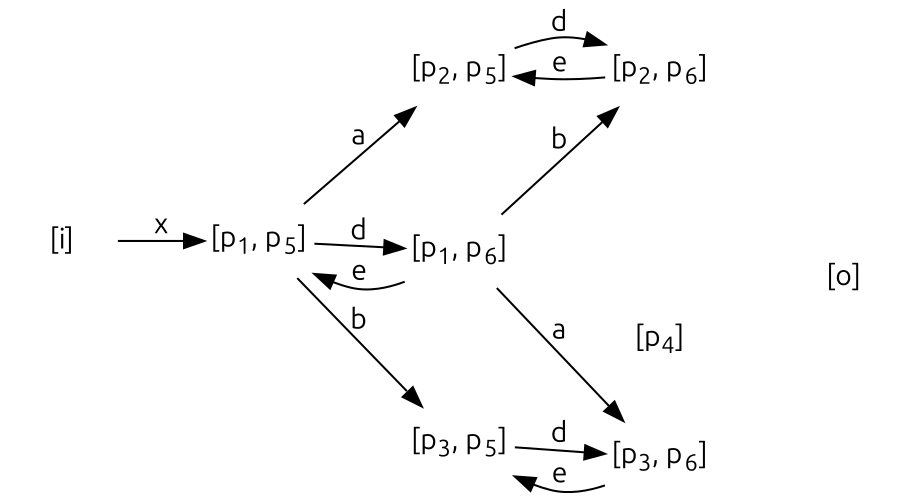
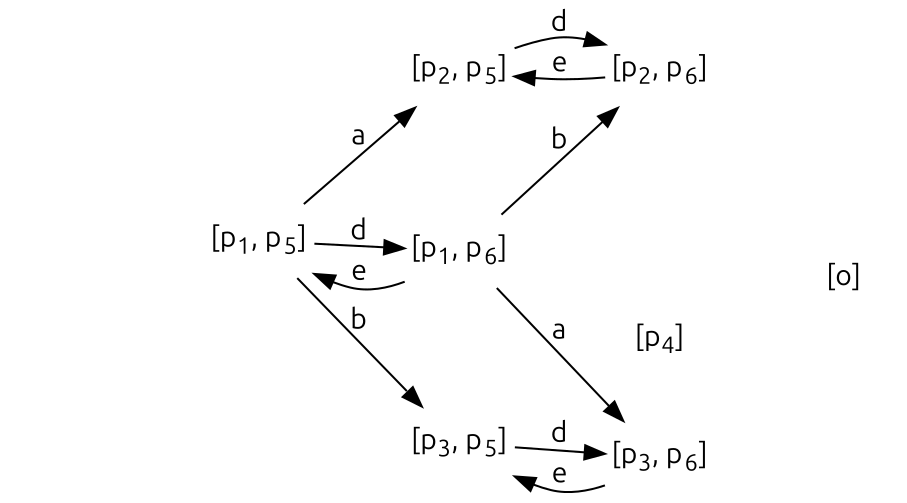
node "[i]": removed
